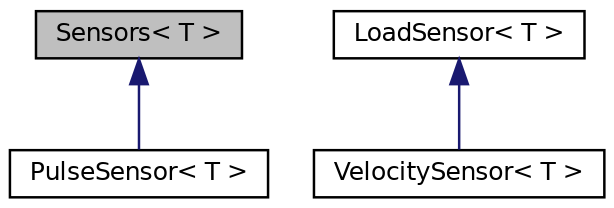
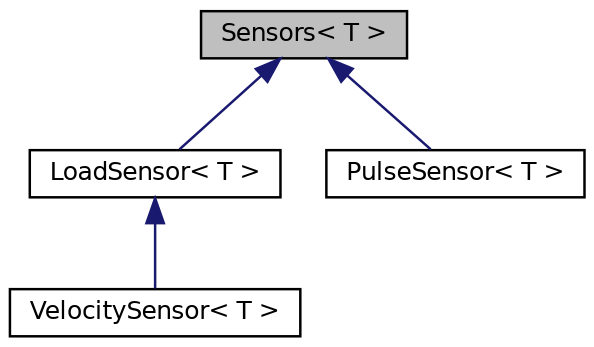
edge "LoadSensor< T >" -> "Sensors< T >": added
